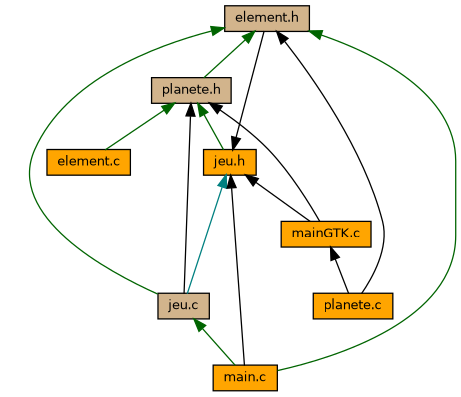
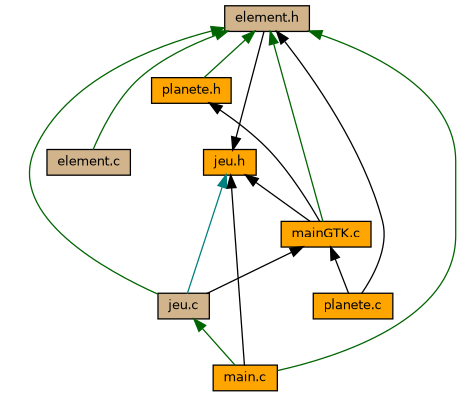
node "planete.h": fillcolor tan -> orange
edge "element.c" -> "planete.h": now "element.c" -> "element.h"
edge "jeu.h" -> "planete.h": removed
edge "mainGTK.c" -> "element.h": added
node "element.c": fillcolor orange -> tan
edge "jeu.c" -> "planete.h": now "jeu.c" -> "mainGTK.c"
